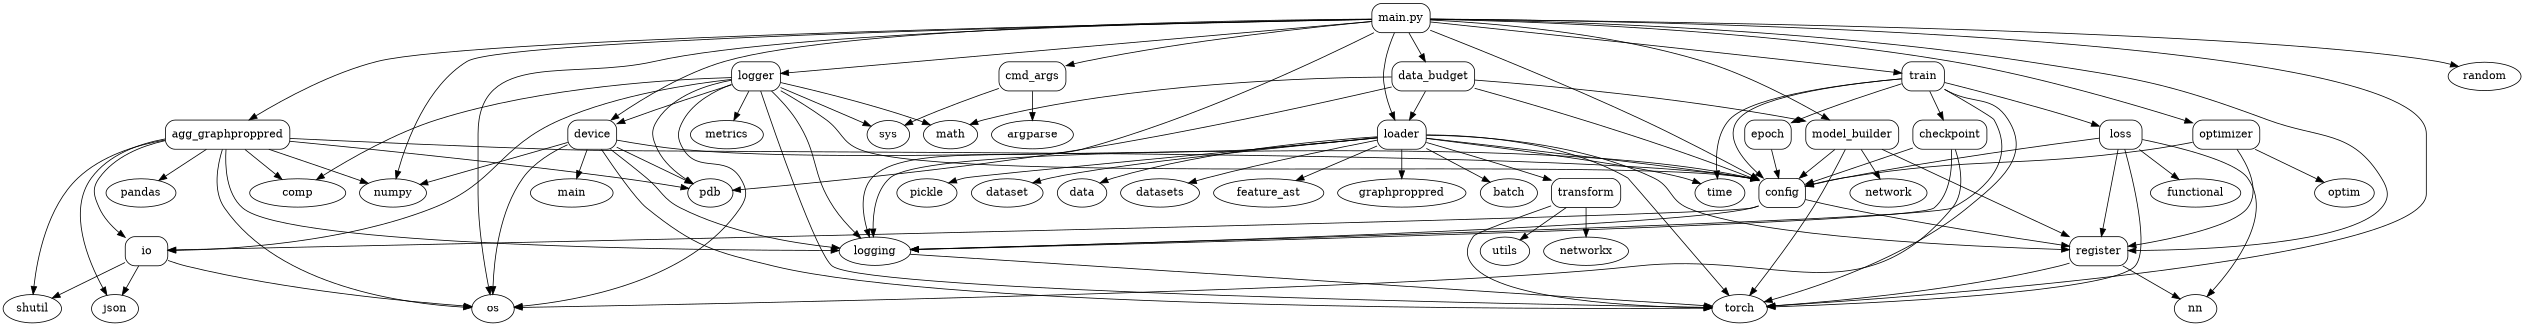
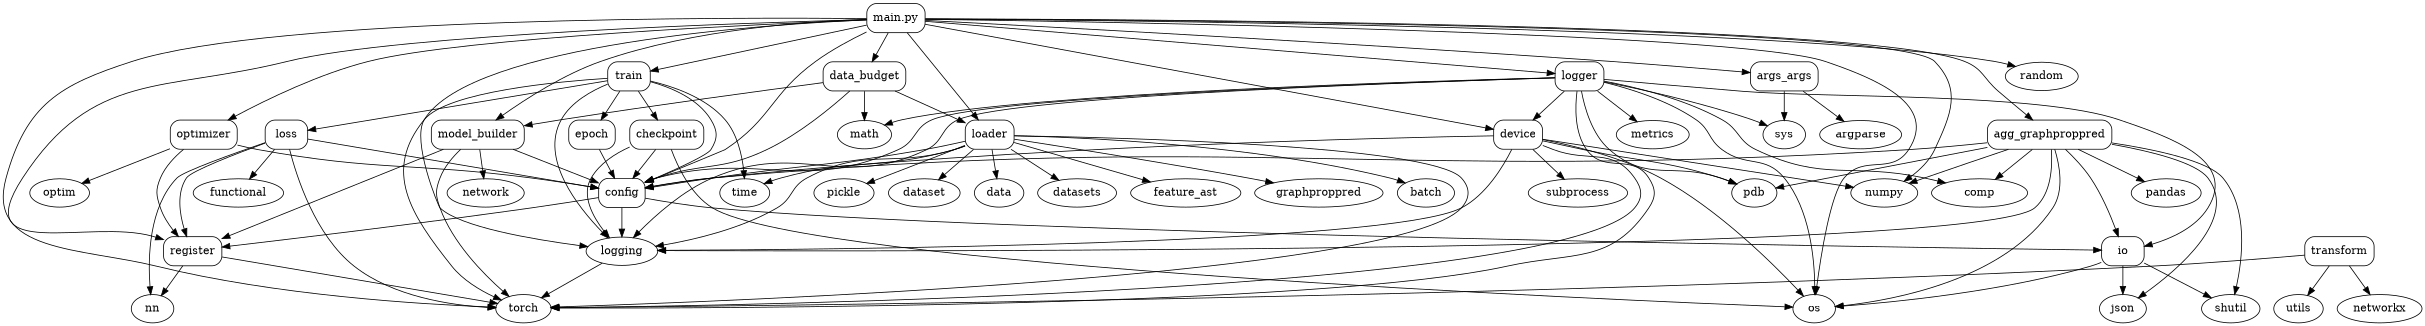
node "cmd_args": label "cmd_args" -> "args_args"
edge "data_budget" -> "pdb": removed
edge "loader" -> "transform": removed
node "main": label "main" -> "subprocess"
edge "loader" -> "register": removed
